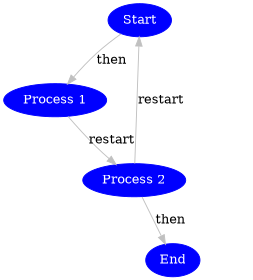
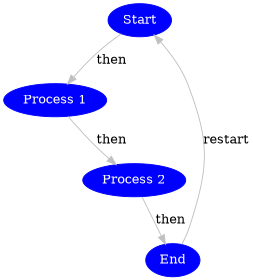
edge "Process 2" -> "Start": now "End" -> "Start"
edge "Process 1" -> "Process 2": label "restart" -> "then"
